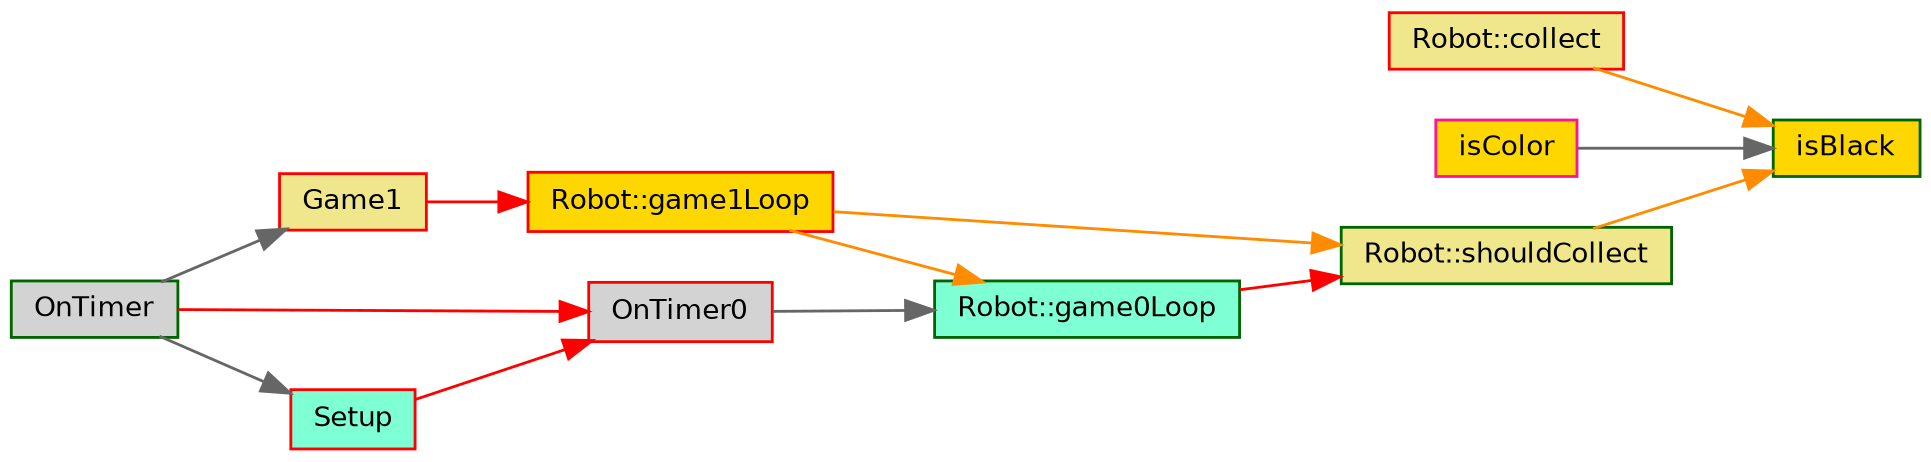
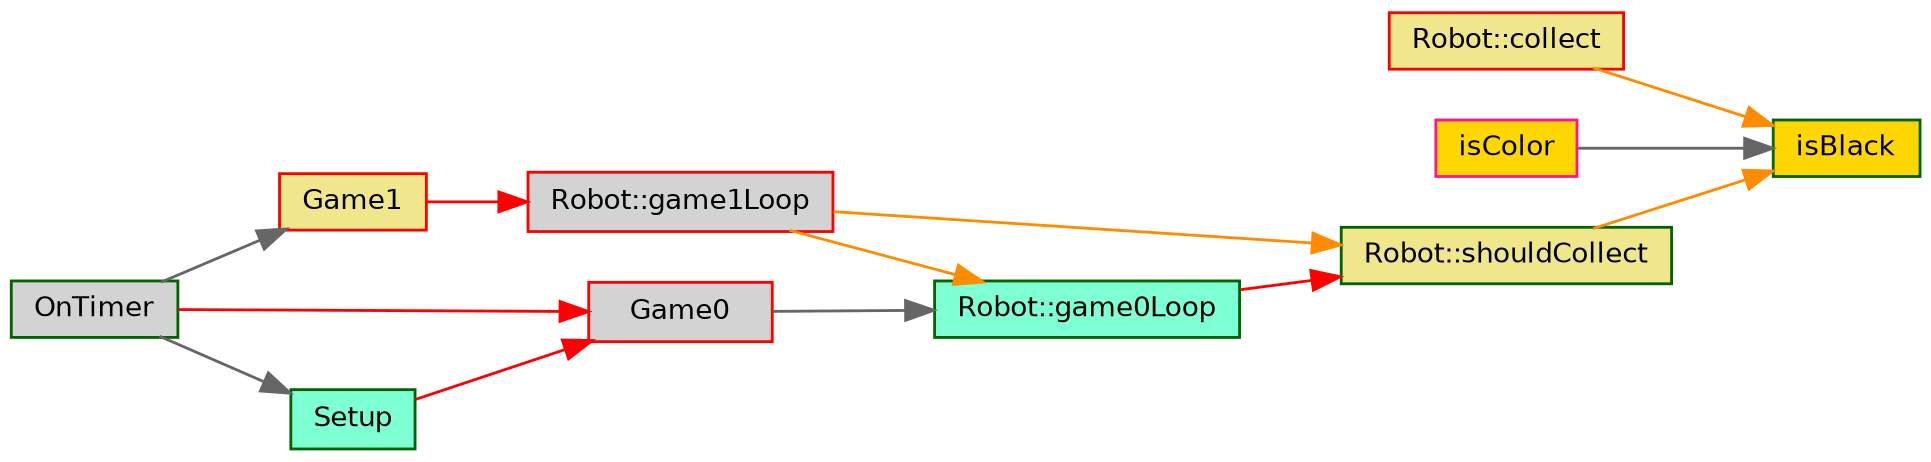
node "Robot::game1Loop": fillcolor gold -> lightgrey
node "OnTimer0": label "OnTimer0" -> "Game0"
node "Setup": color red -> darkgreen
